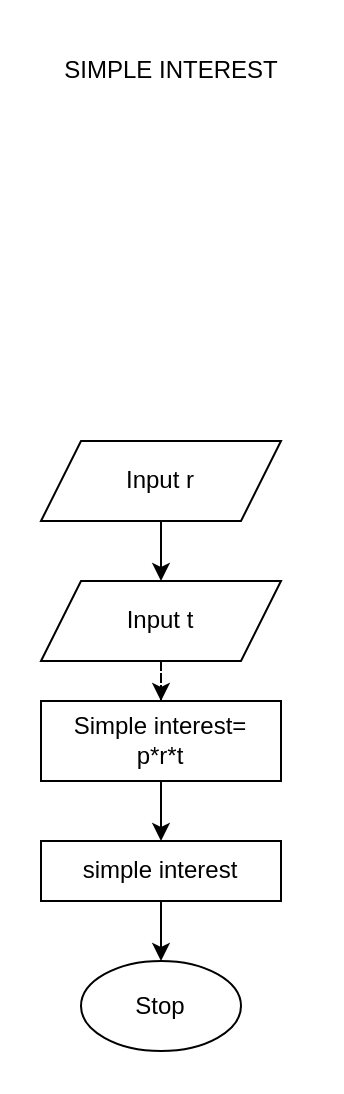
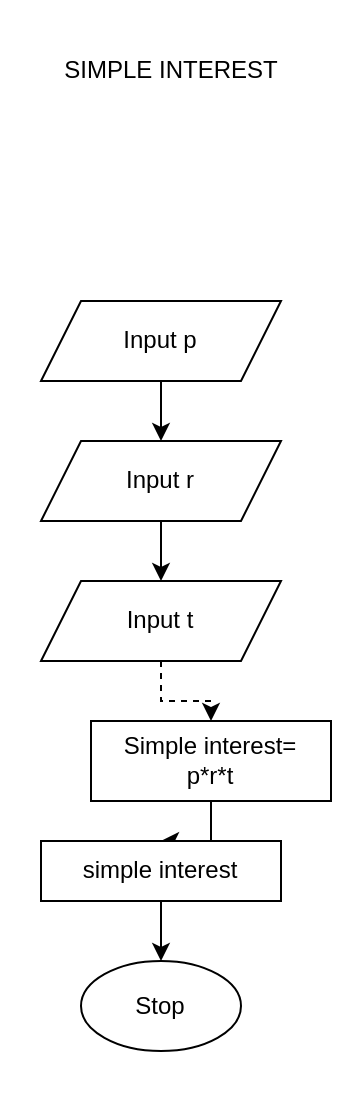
node "Input p": added
edge "Input p" -> "Input r": added
node "Simple interest= p*r*t": moved (161, 741) -> (211, 761)
